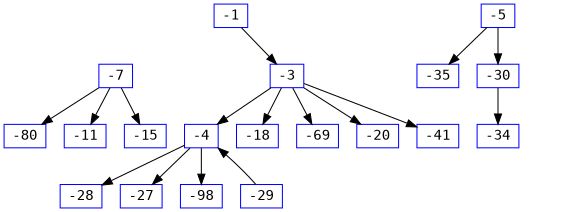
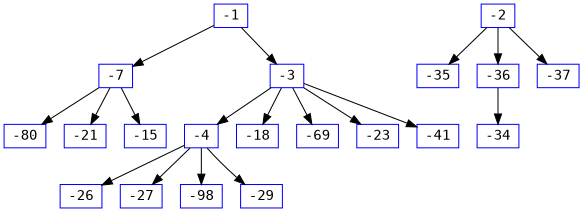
node "-5": label "-5" -> "-2"
edge "-1" -> "-7": added
node "-30": label "-30" -> "-36"
node "-37": added
node "-11": label "-11" -> "-21"
node "-20": label "-20" -> "-23"
edge "-29" -> "-4": reversed
node "-28": label "-28" -> "-26"
